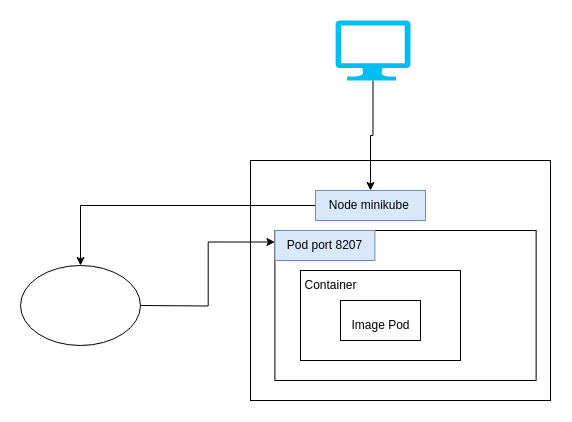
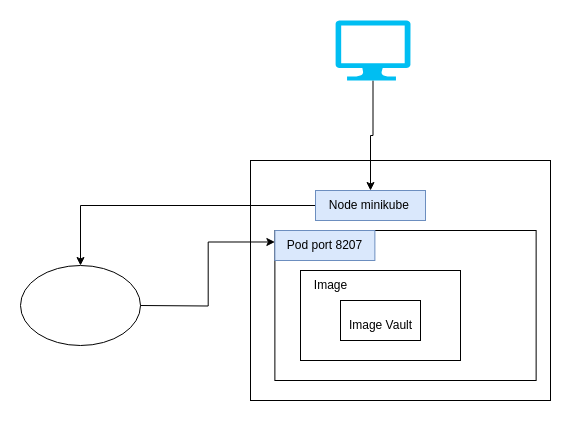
node "Container": label "Container" -> "Image"
node "Image Pod": label "Image Pod" -> "Image Vault"
